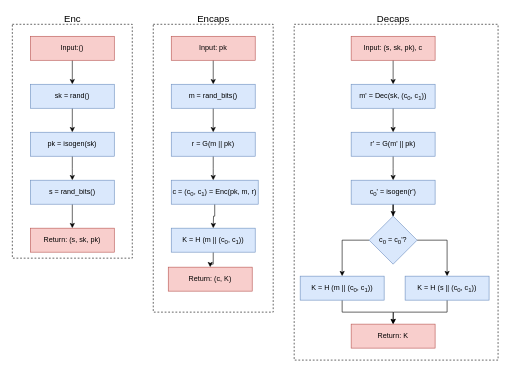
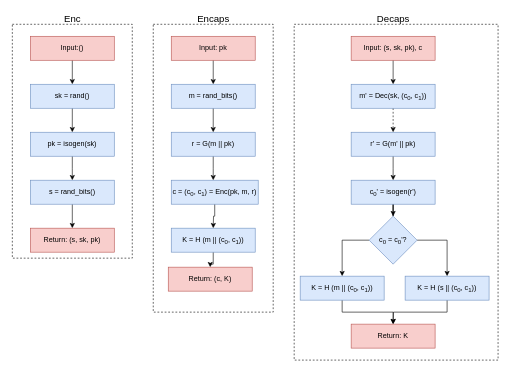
edge "m' = Dec(sk, (c0, c1))" -> "r' = G(m' || pk)": style solid -> dashed
